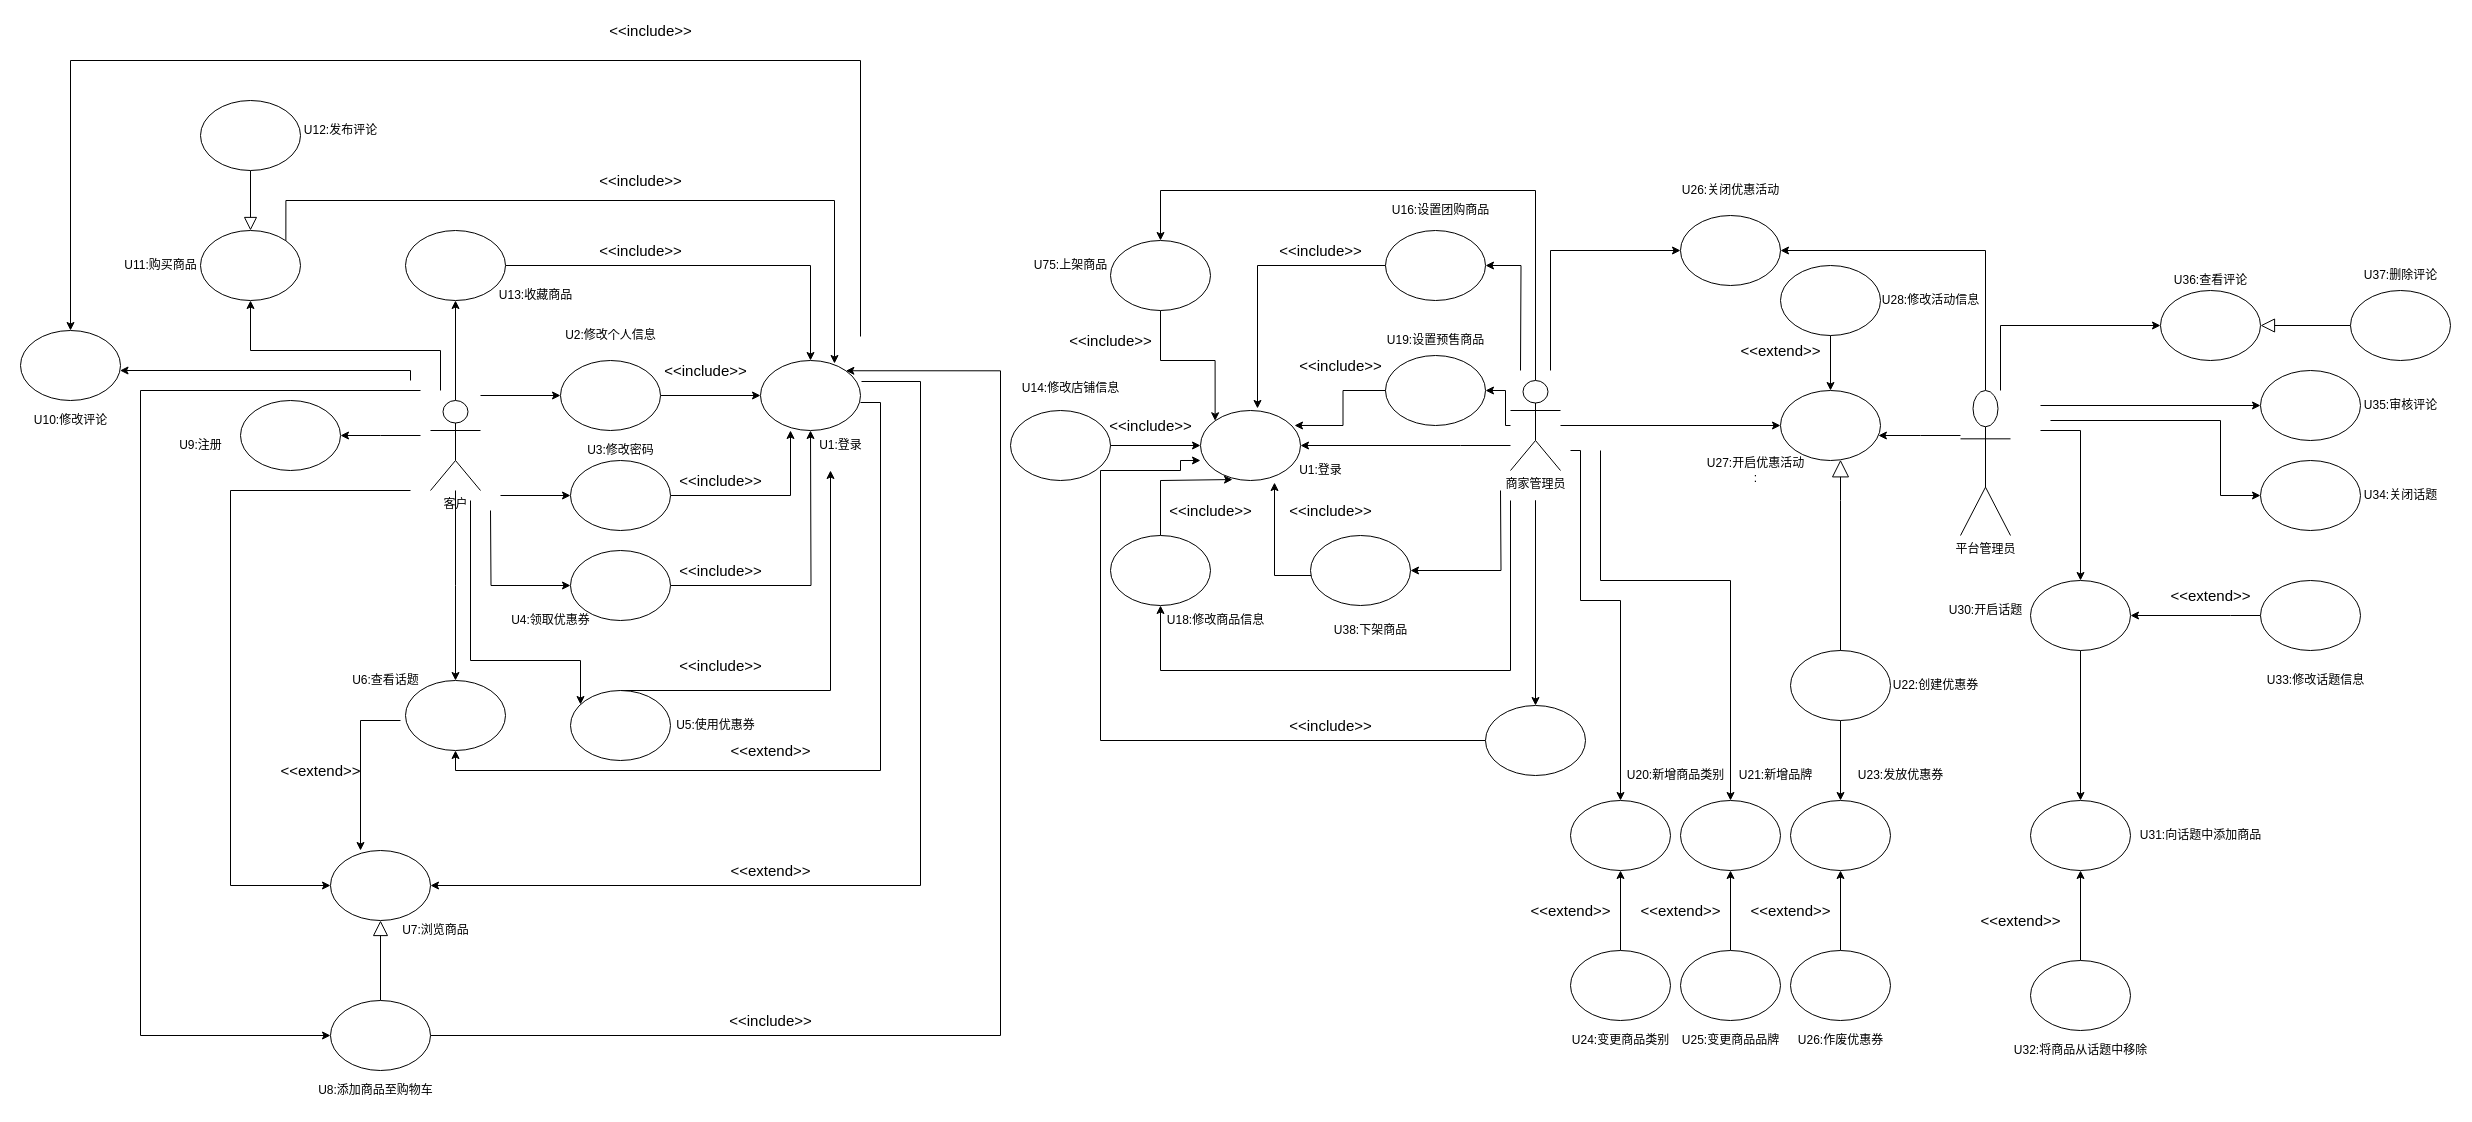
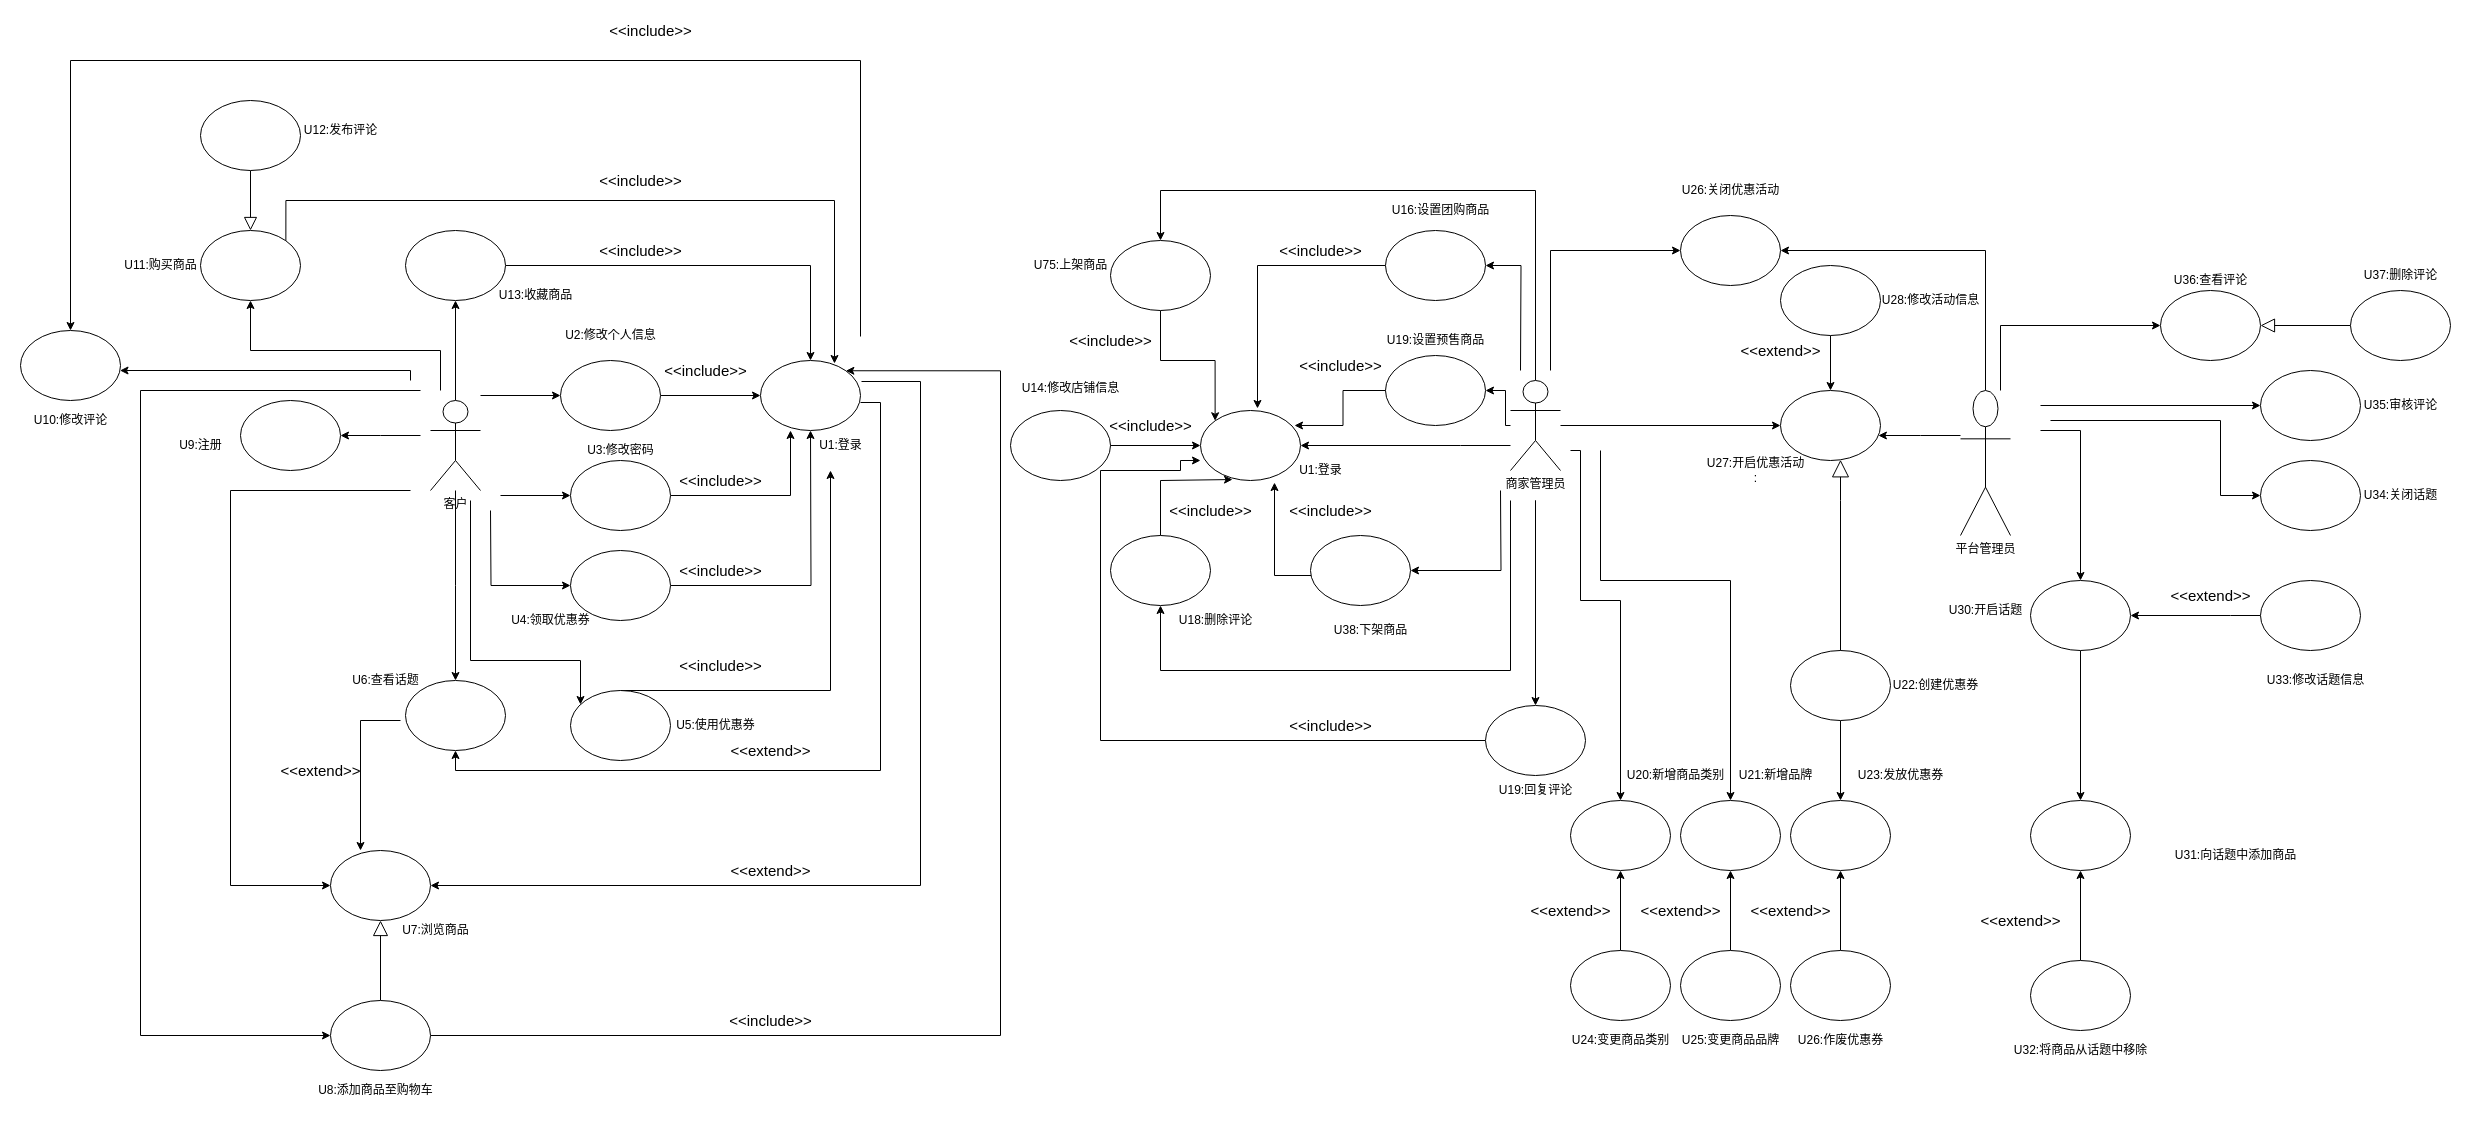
node "U18:修改商品信息": label "U18:修改商品信息" -> "U18:删除评论"
node "U19:回复评论": added
node "U31:向话题中添加商品": moved (2201, 836) -> (2236, 856)
